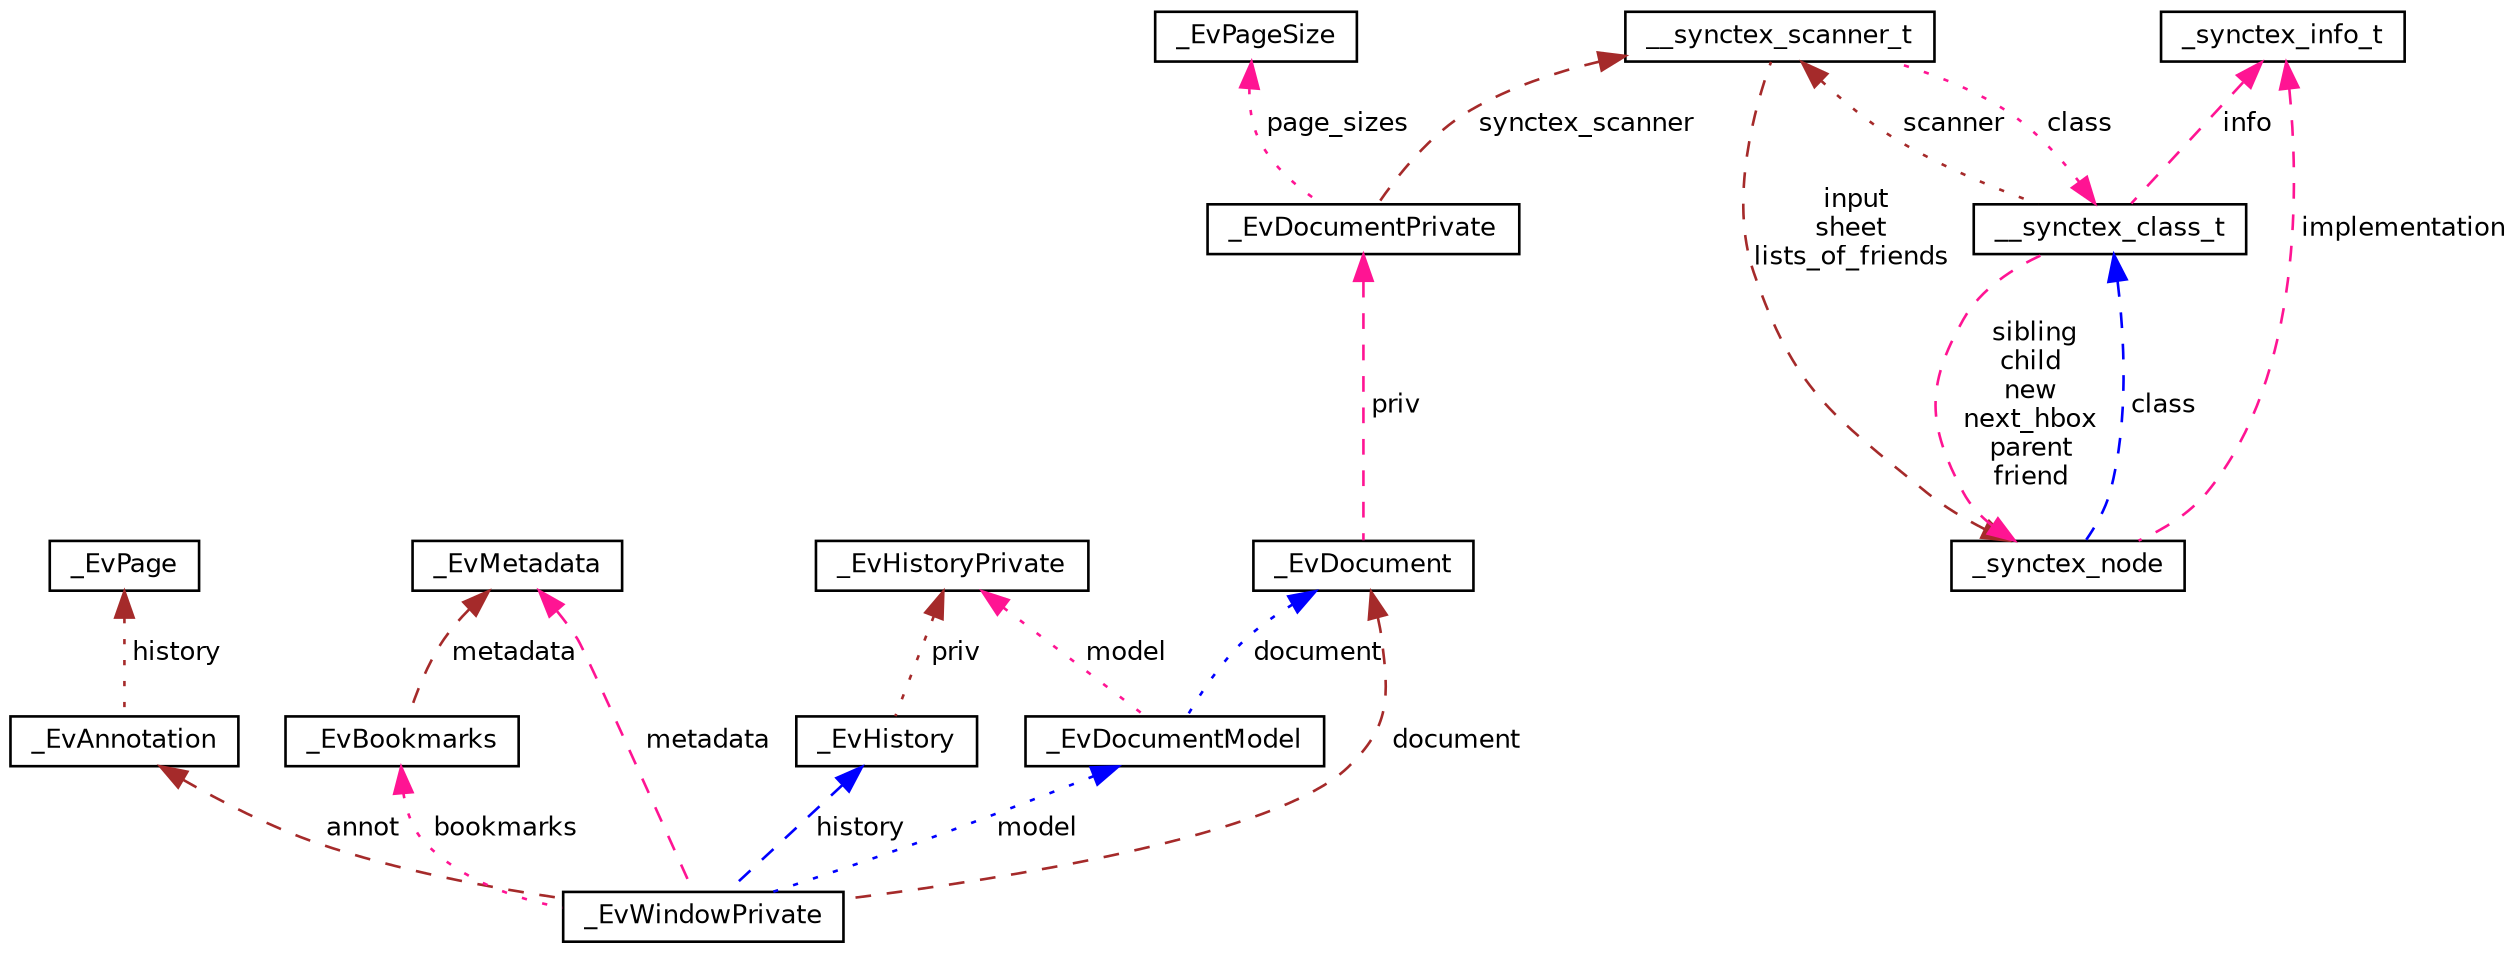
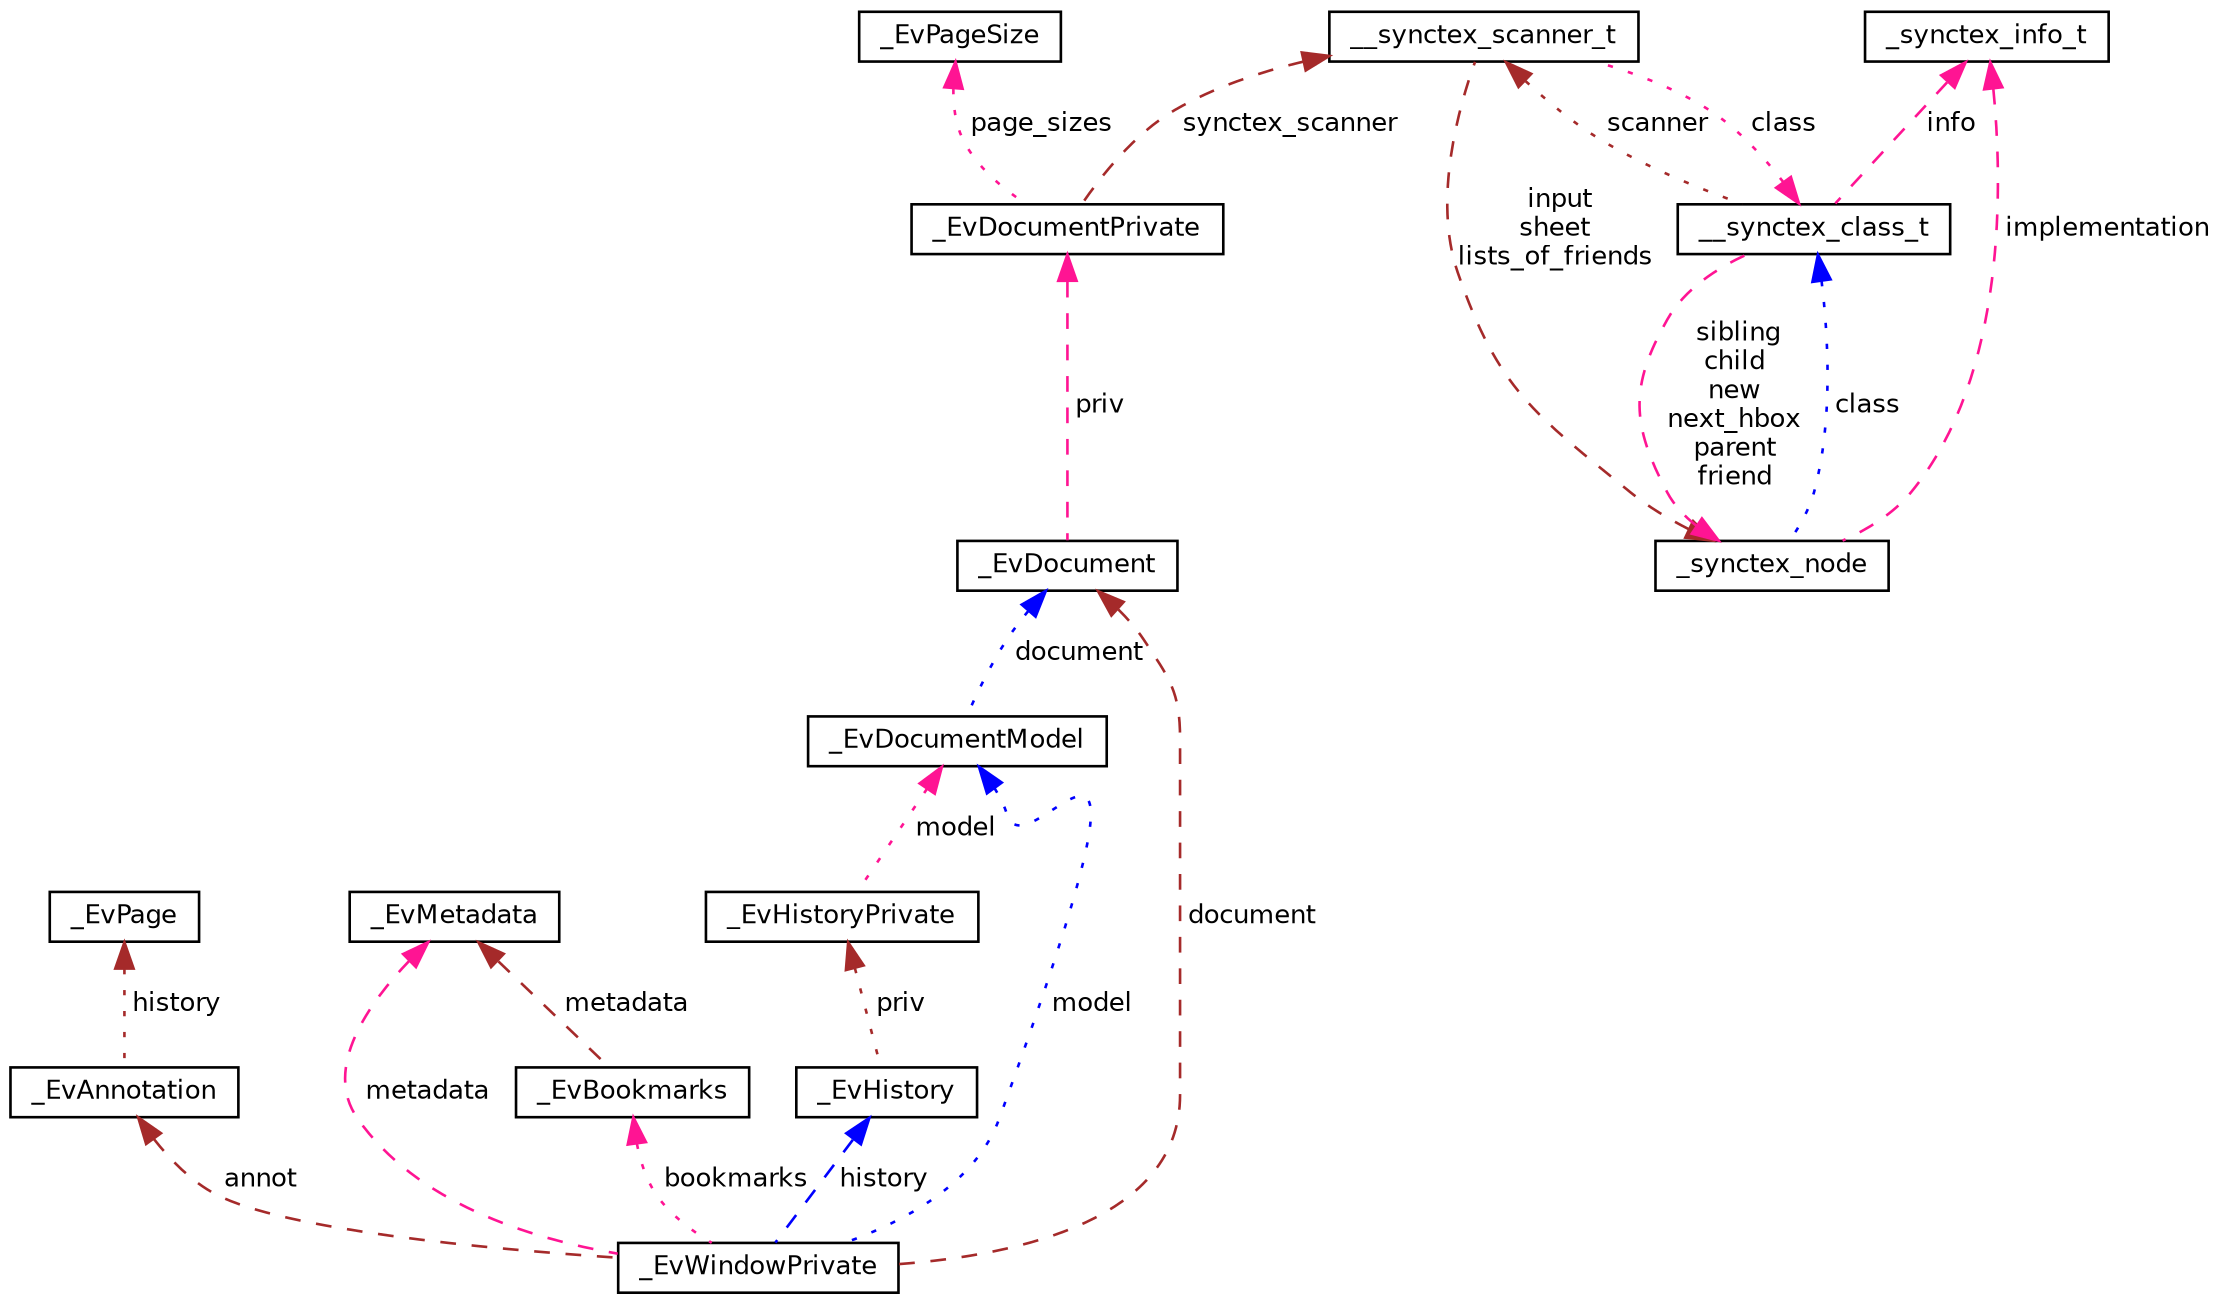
edge "_synctex_node" -> "__synctex_class_t": style dashed -> dotted
edge "_EvDocumentModel" -> "_EvHistoryPrivate": reversed
